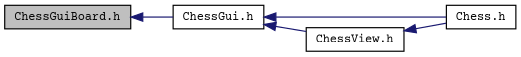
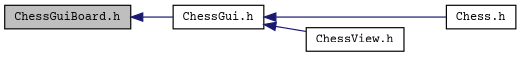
edge "Chess.h" -> "ChessView.h": removed
